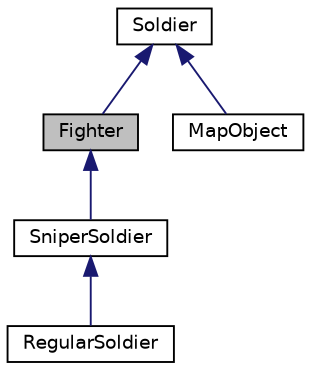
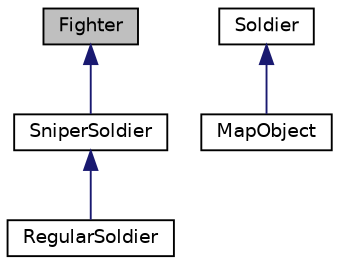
edge "Fighter" -> "Soldier": removed
